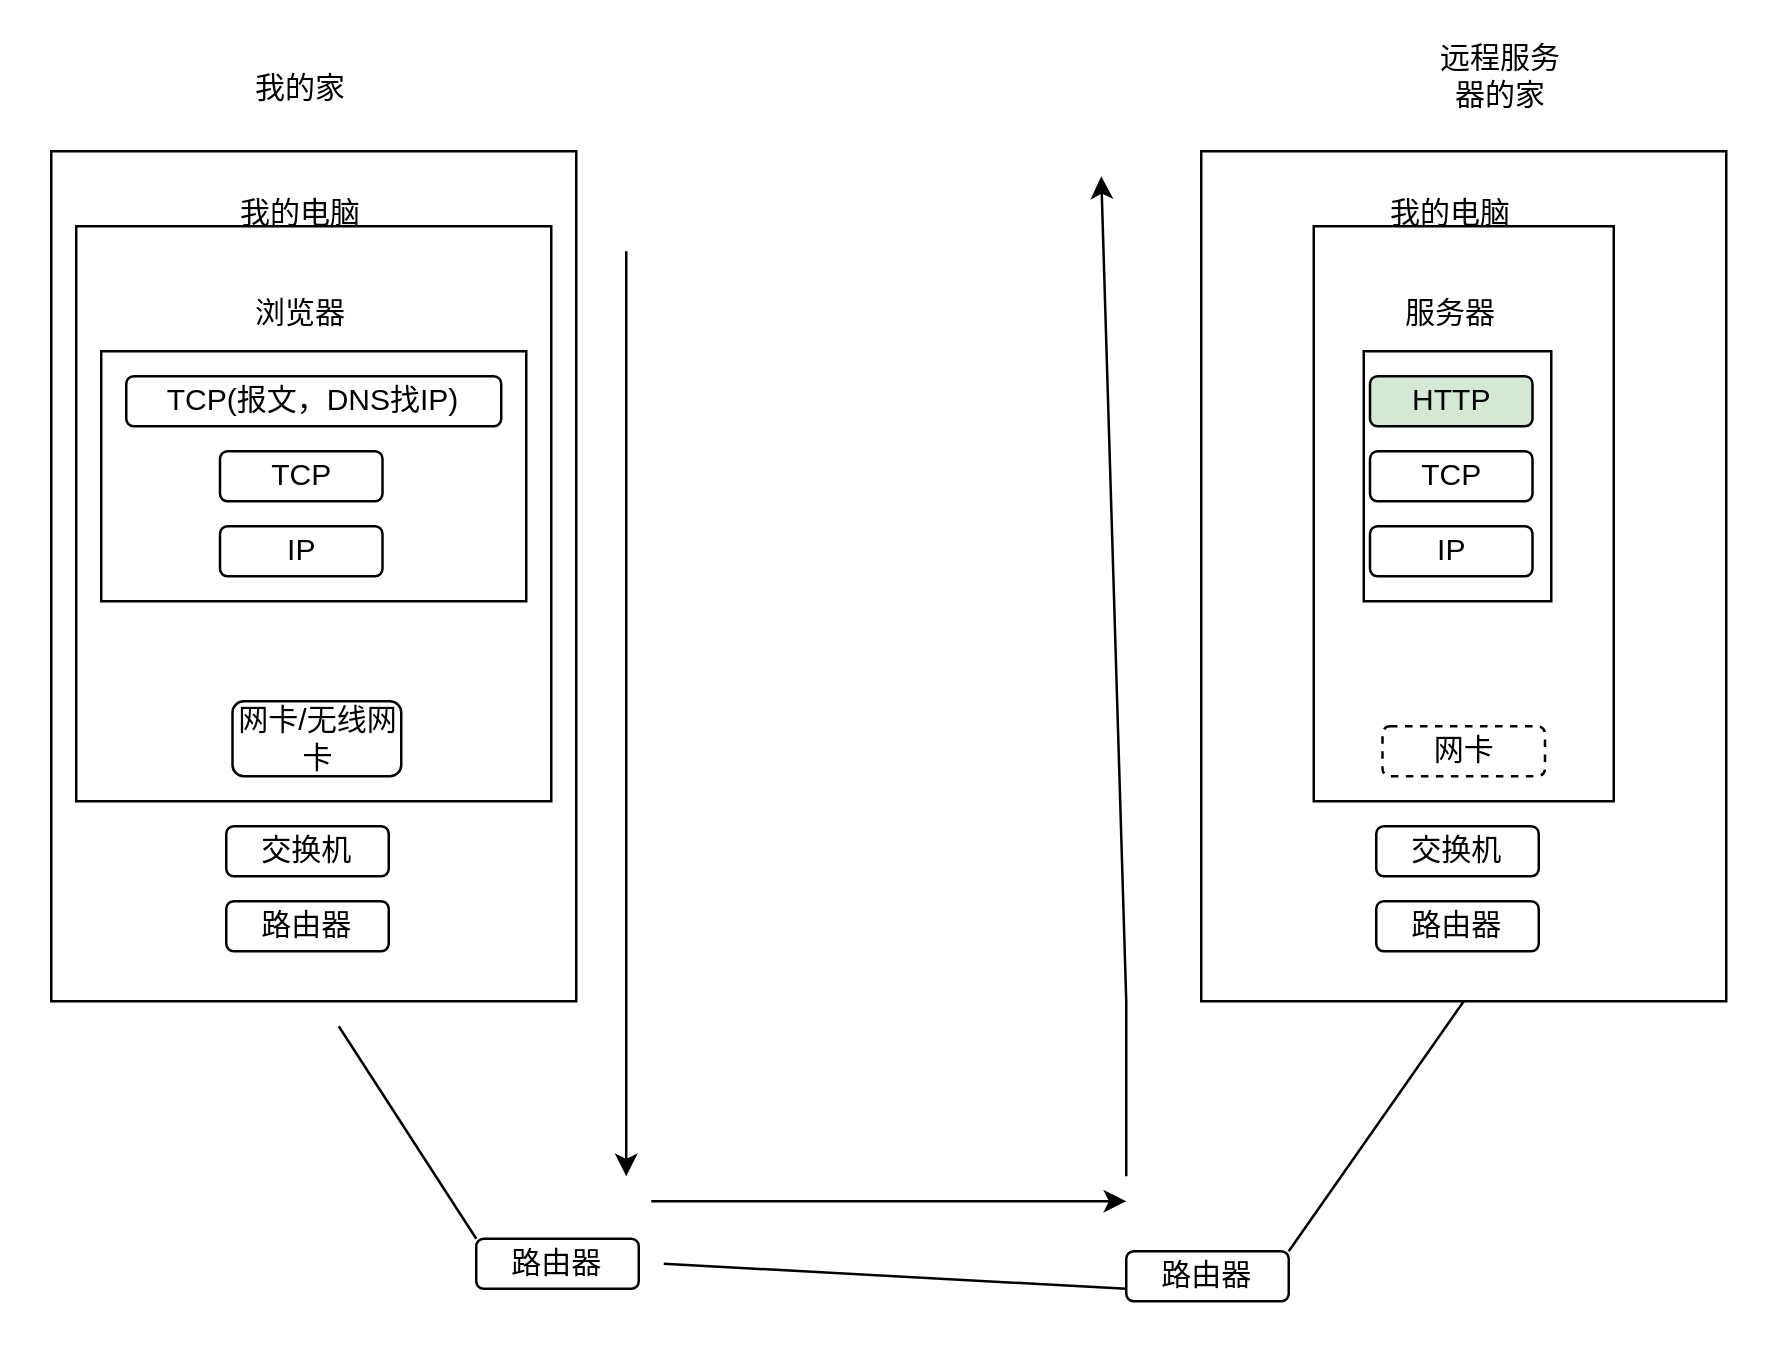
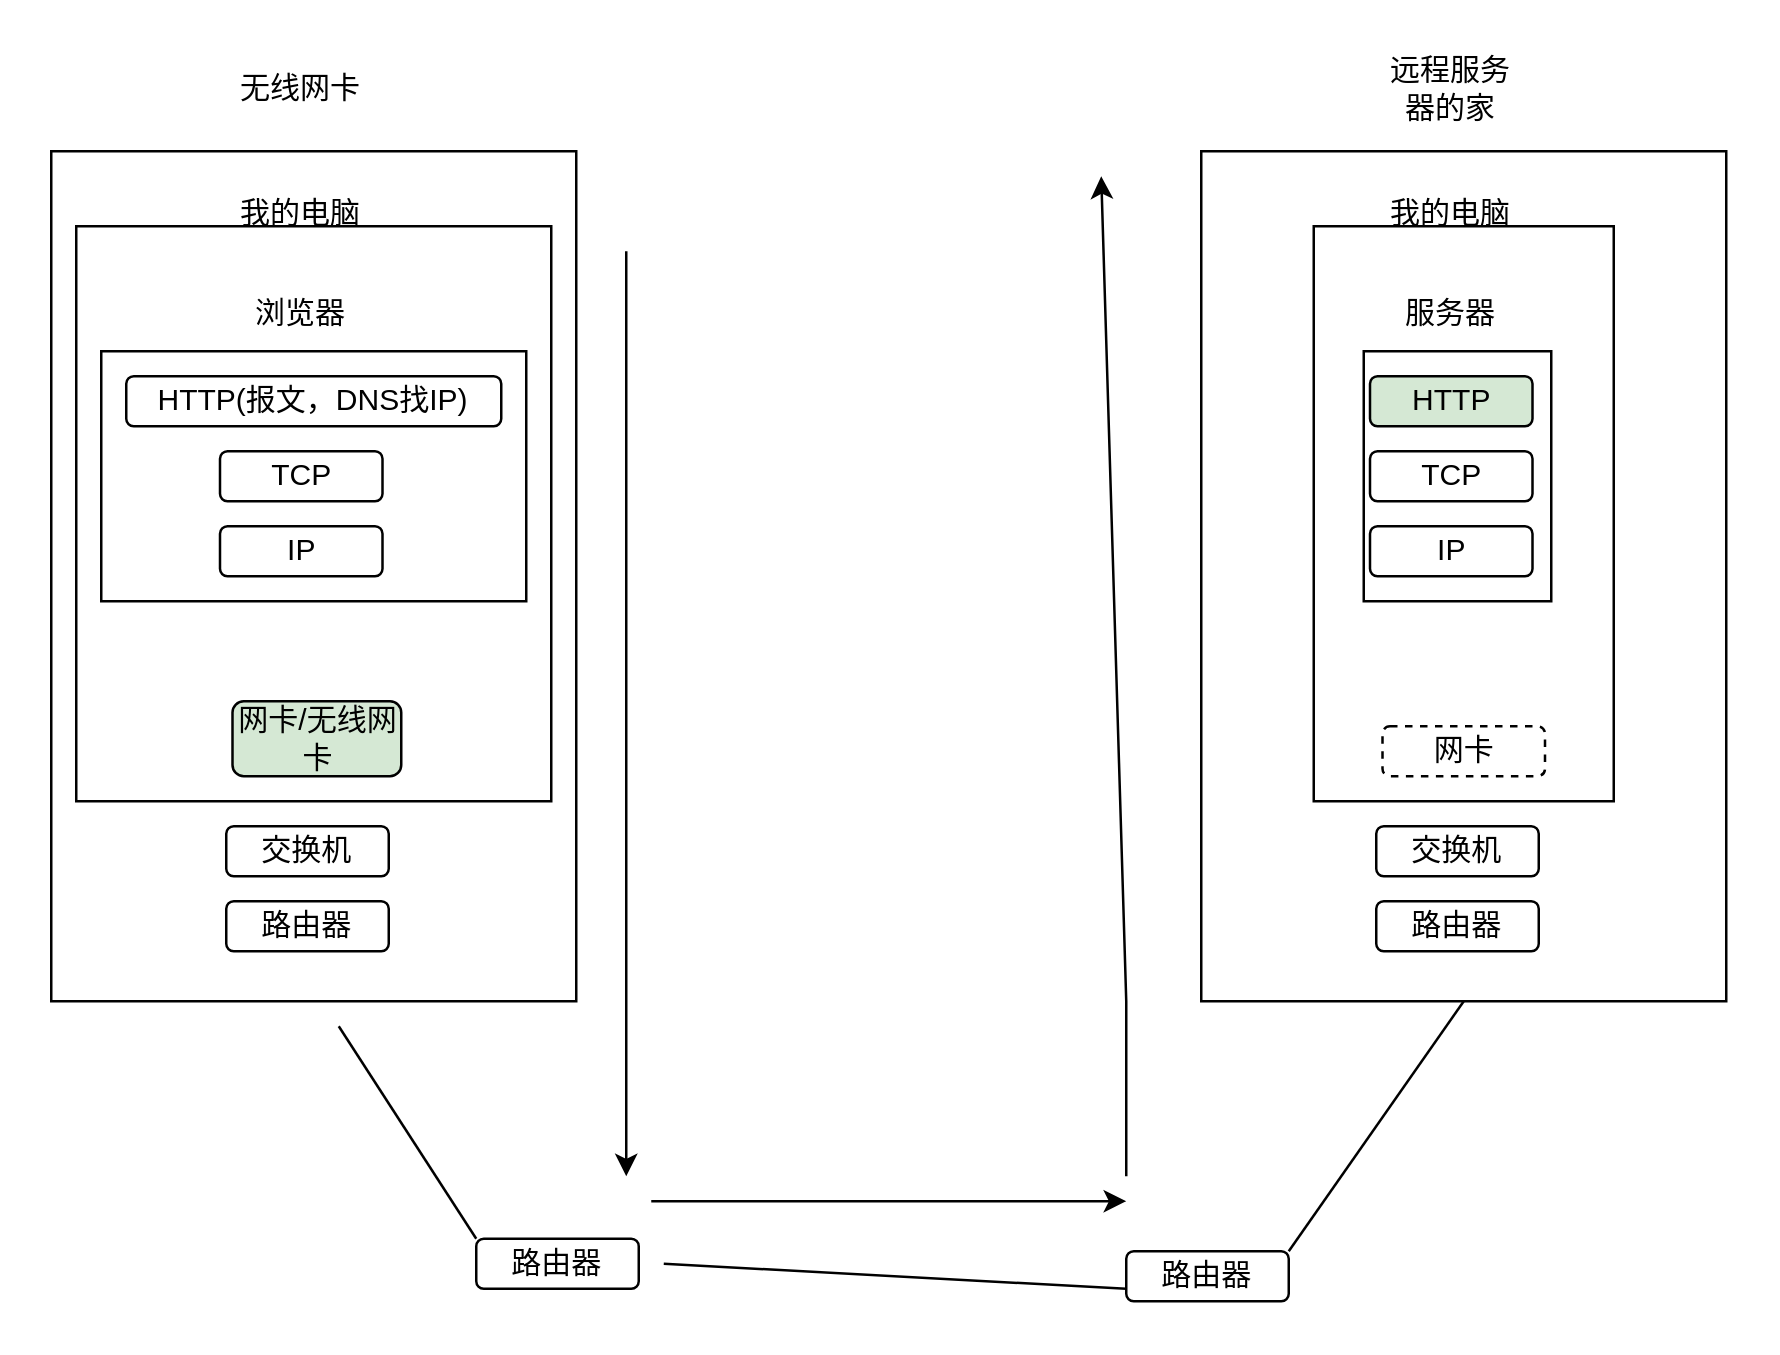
node "远程服务器的家": moved (1501, 76) -> (1451, 89)
node "我的家": label "我的家" -> "无线网卡"
node "TCP(报文，DNS找IP)": label "TCP(报文，DNS找IP)" -> "HTTP(报文，DNS找IP)"
node "网卡/无线网卡": fillcolor #ffffff -> #d5e8d4
